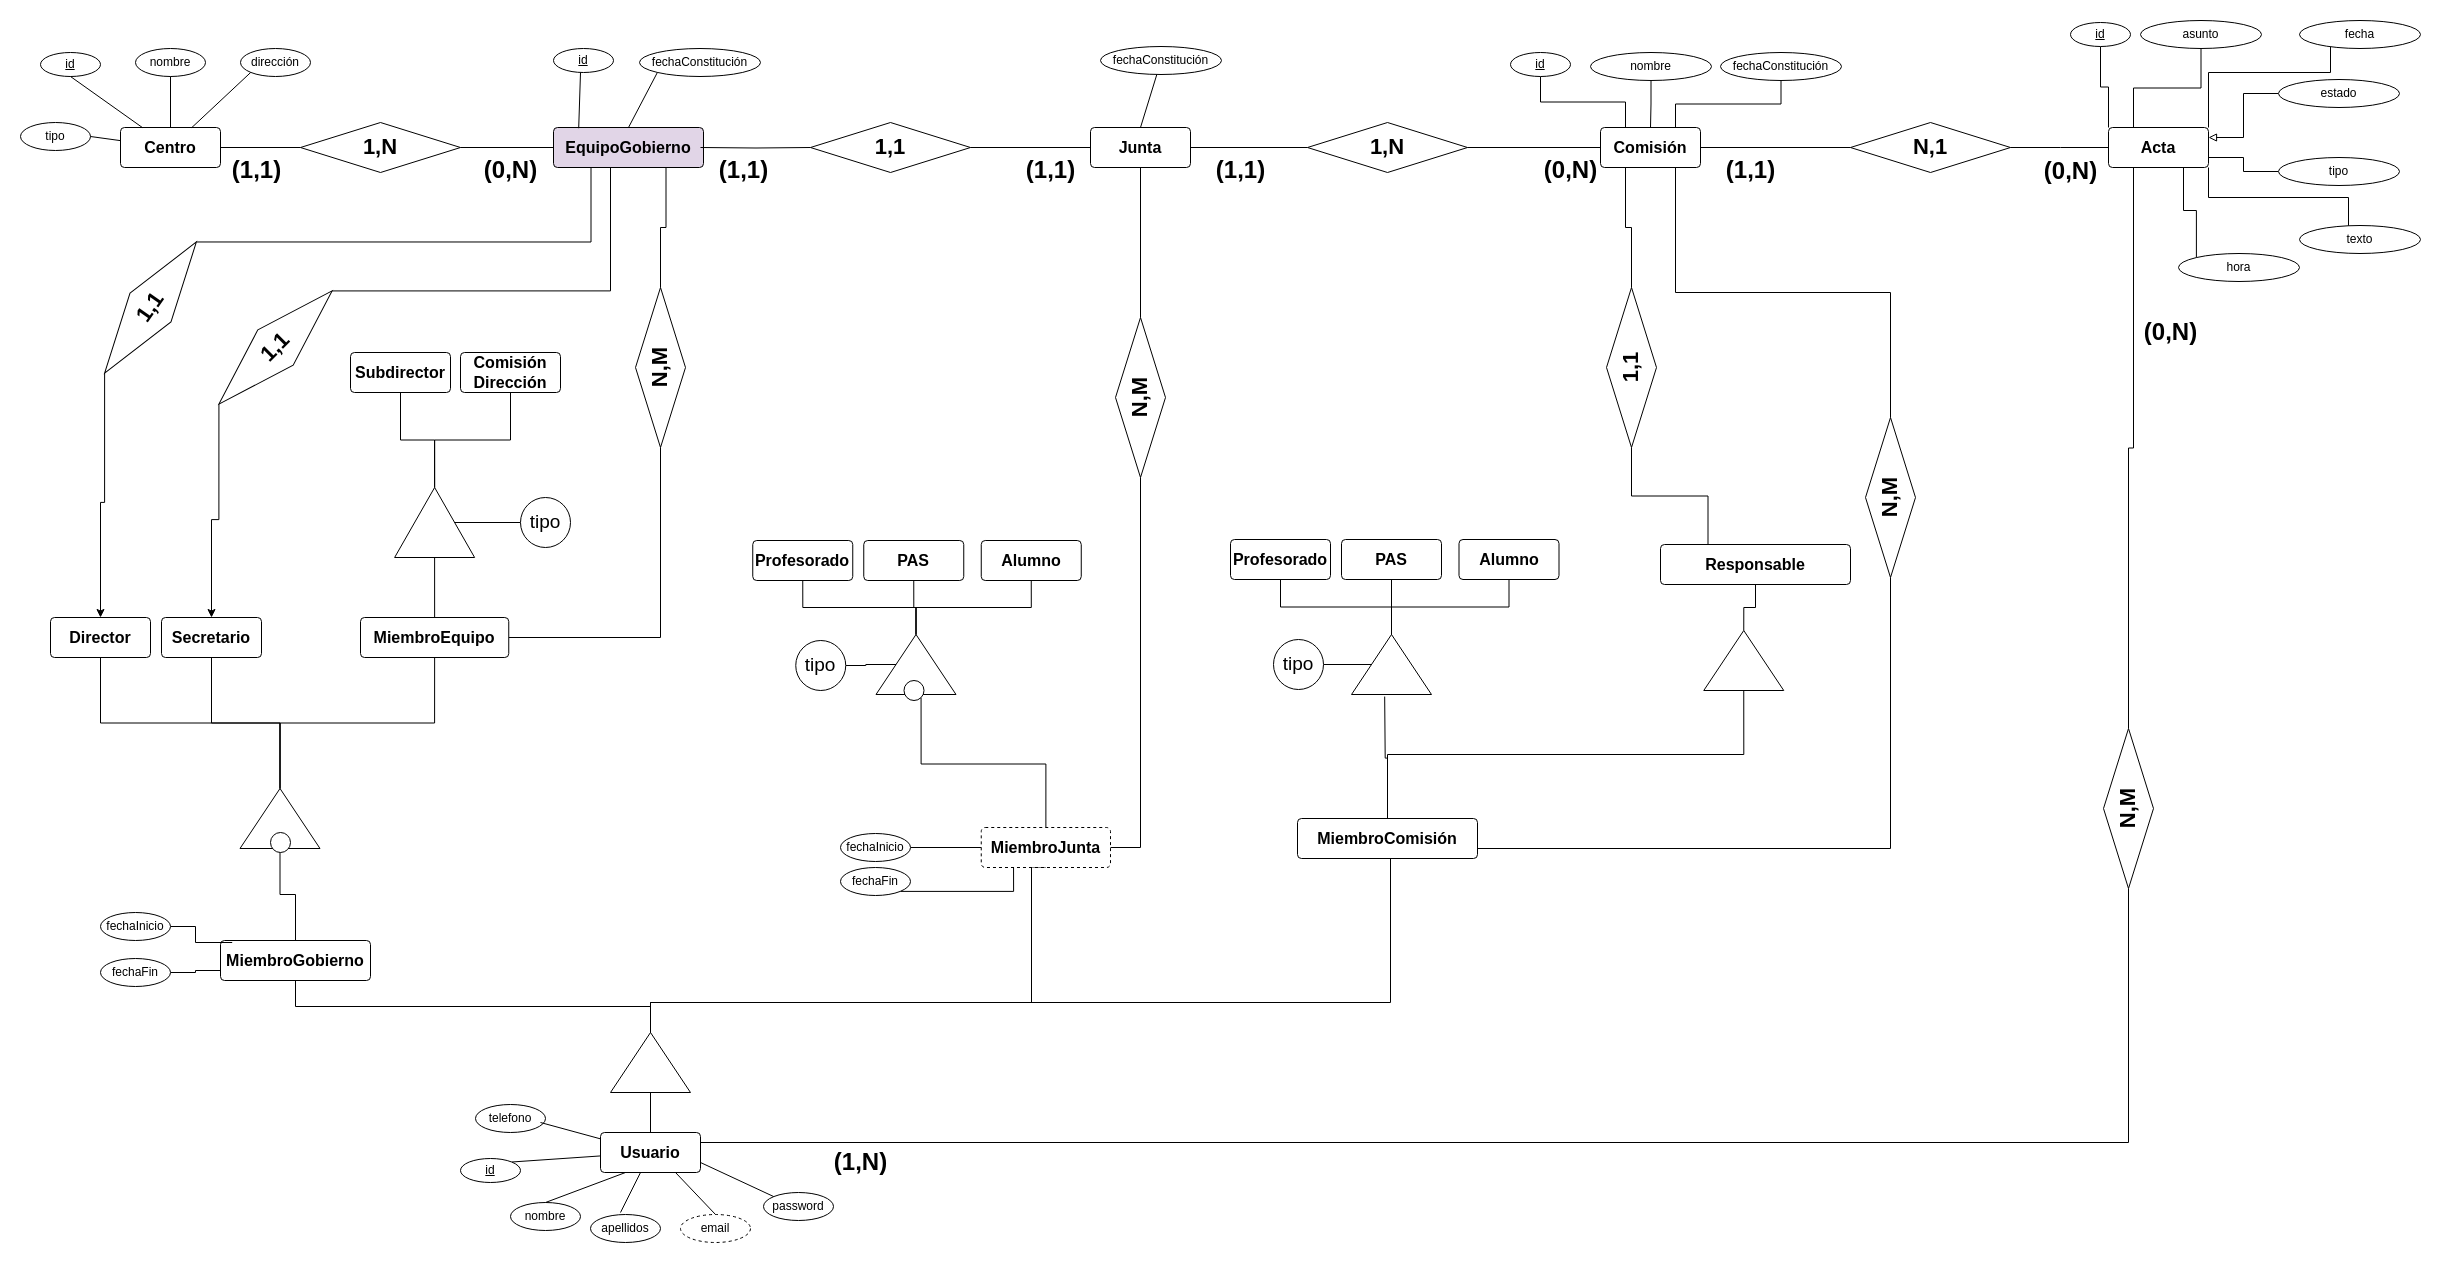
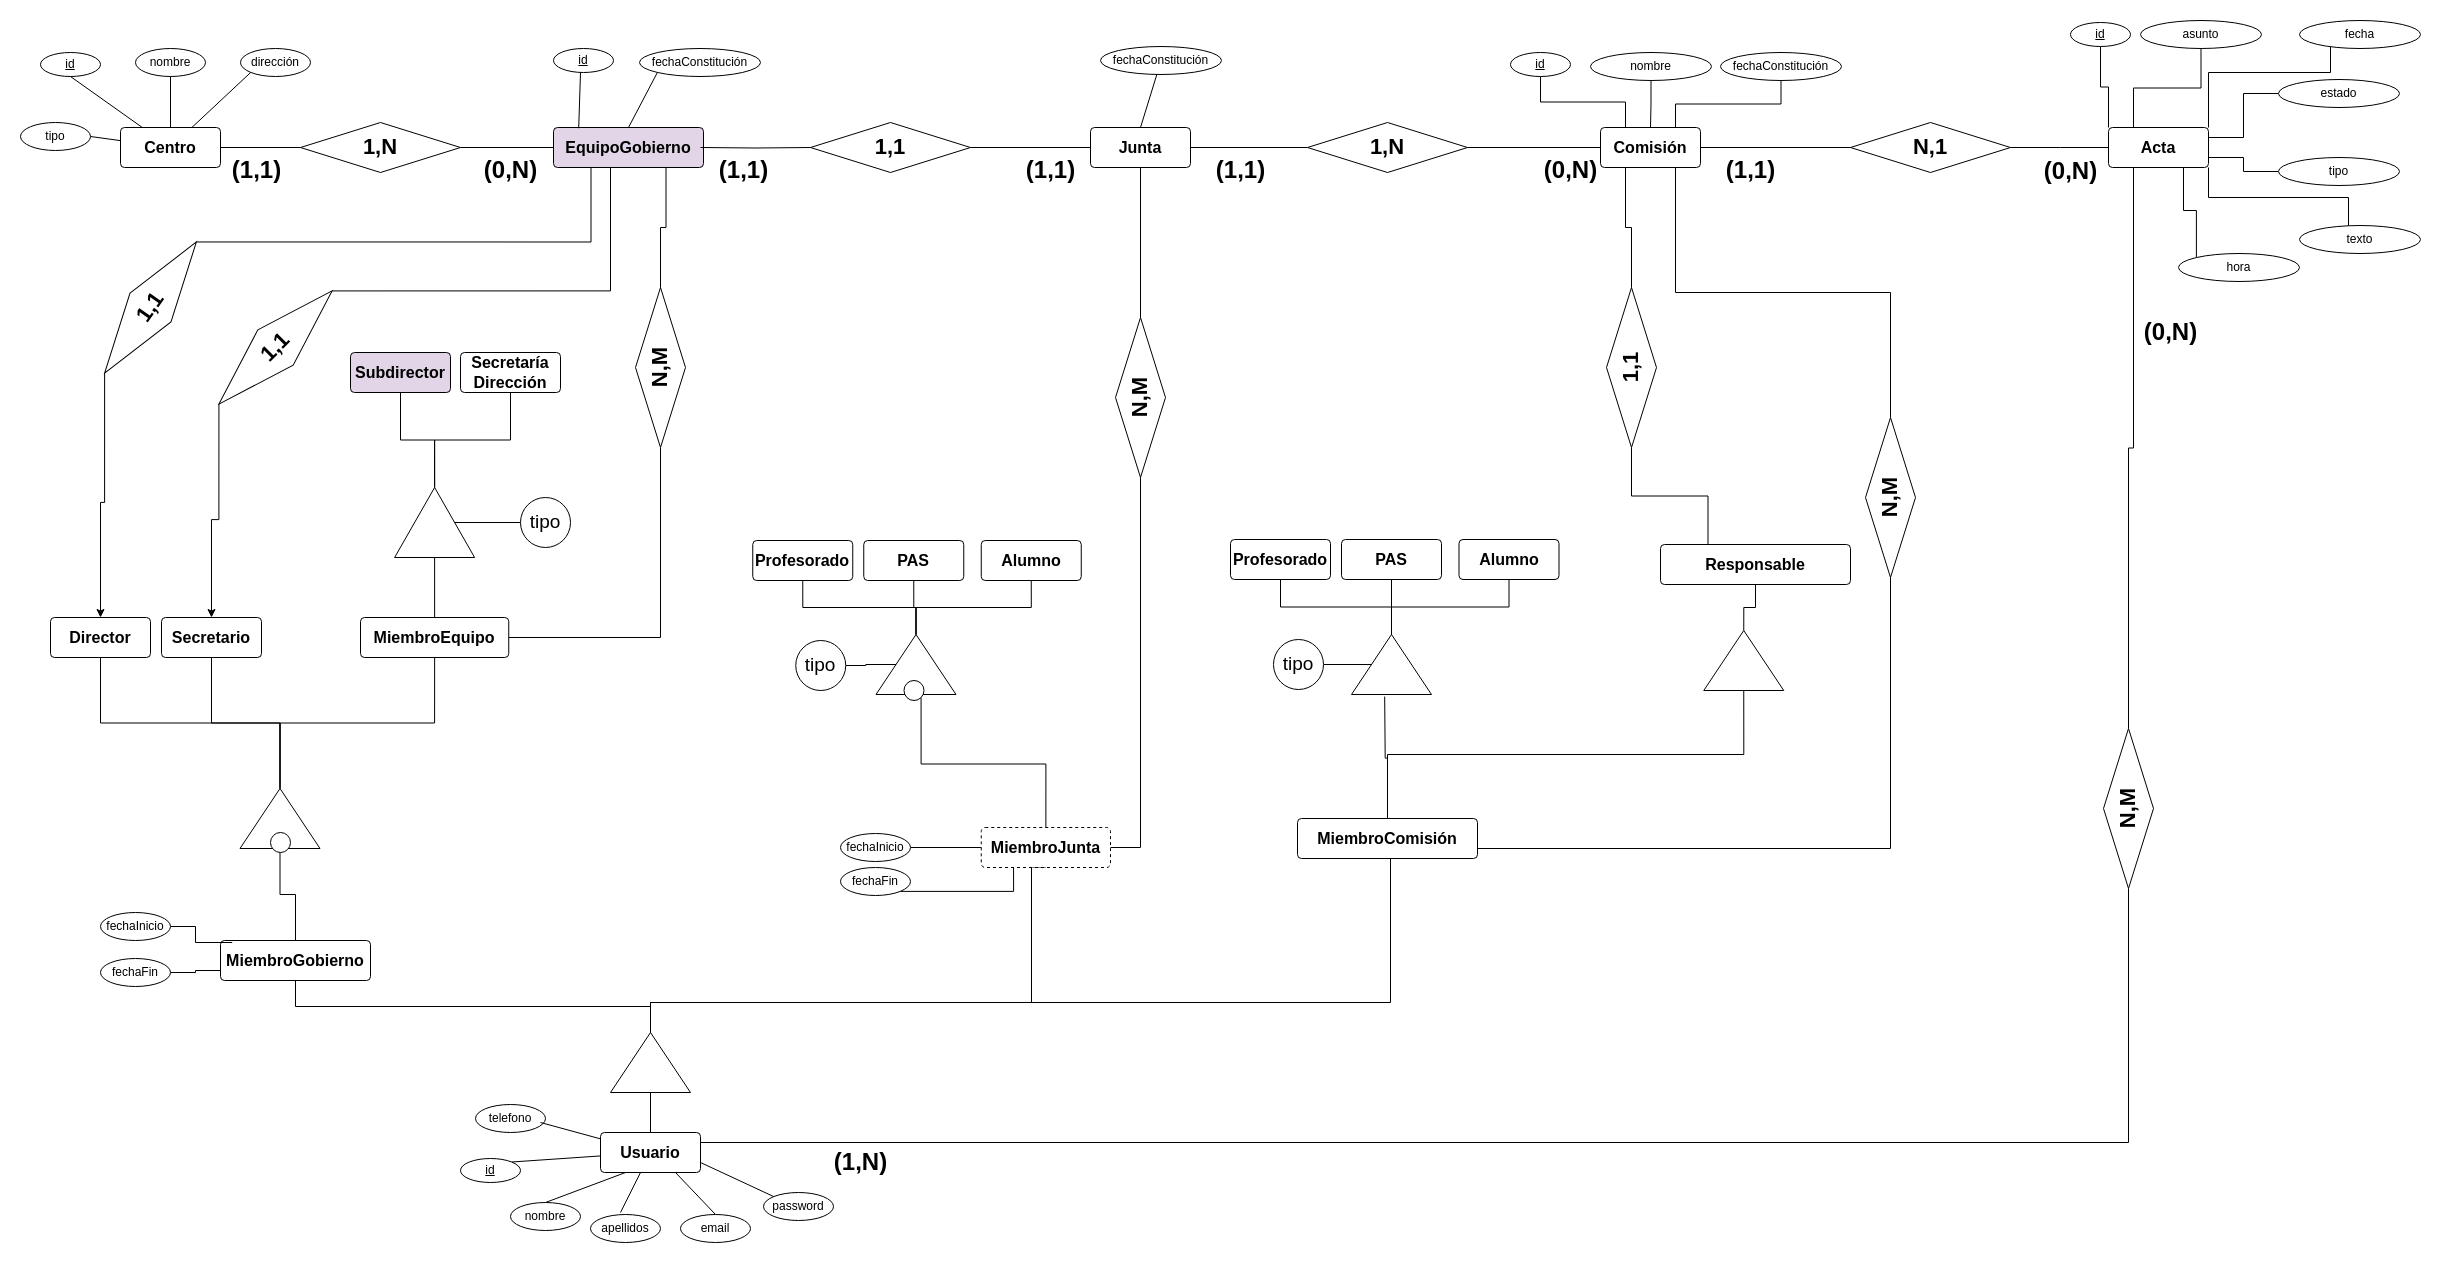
edge "estado" -> "Acta": arrowhead block -> none
node "Subdirector": fillcolor #ffffff -> #e1d5e7
node "Comisión Dirección": label "Comisión Dirección" -> "Secretaría Dirección"
node "email": style dashed -> solid
